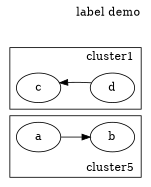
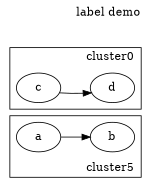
cluster "cluster1": label "cluster1" -> "cluster0"
edge "d" -> "c": reversed
